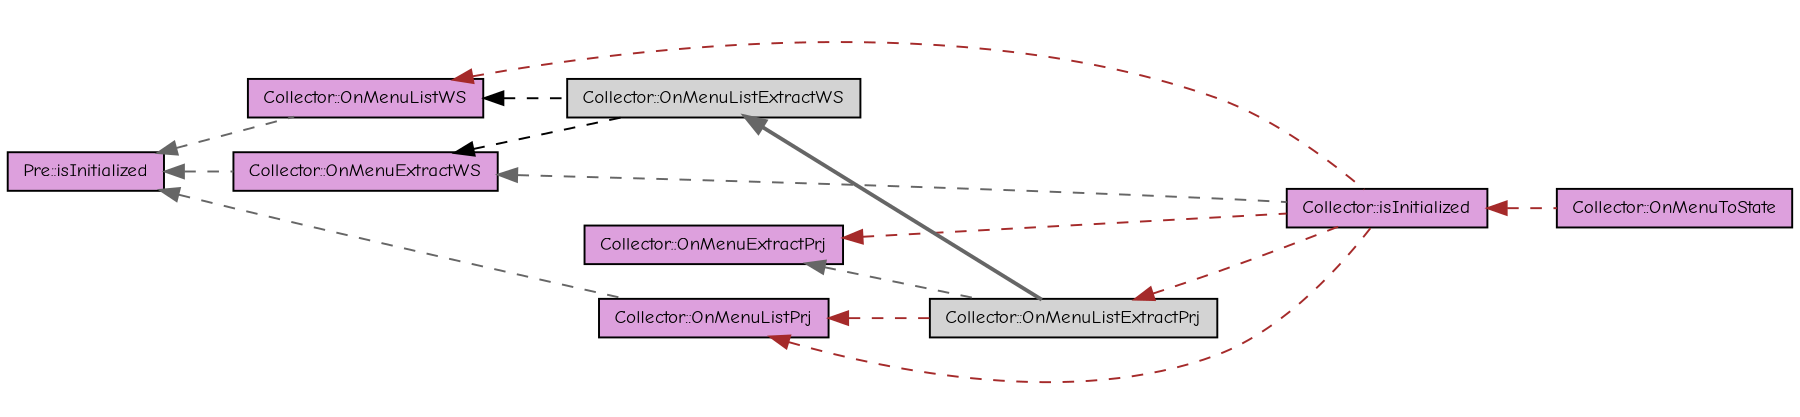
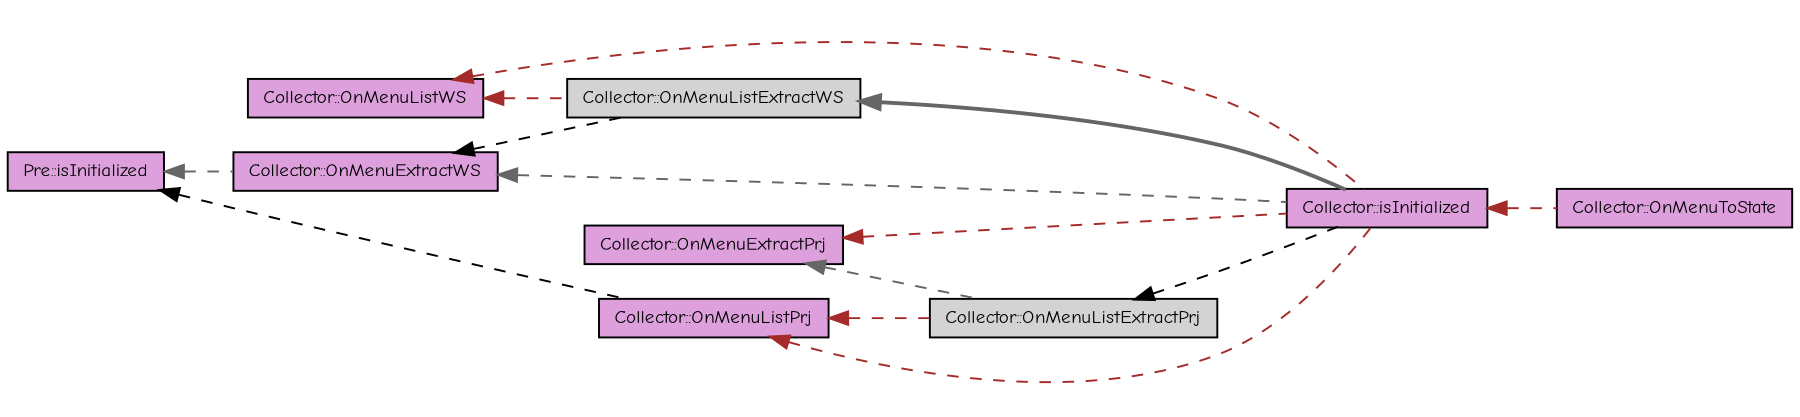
edge "Collector::OnMenuListExtractWS" -> "Collector::OnMenuListWS": color black -> brown
edge "Collector::OnMenuListWS" -> "Pre::isInitialized": removed
edge "Collector::OnMenuListExtractPrj" -> "Collector::OnMenuListExtractWS": now "Collector::isInitialized" -> "Collector::OnMenuListExtractWS"
edge "Collector::OnMenuListPrj" -> "Pre::isInitialized": color gray40 -> black
edge "Collector::isInitialized" -> "Collector::OnMenuListExtractPrj": color brown -> black
